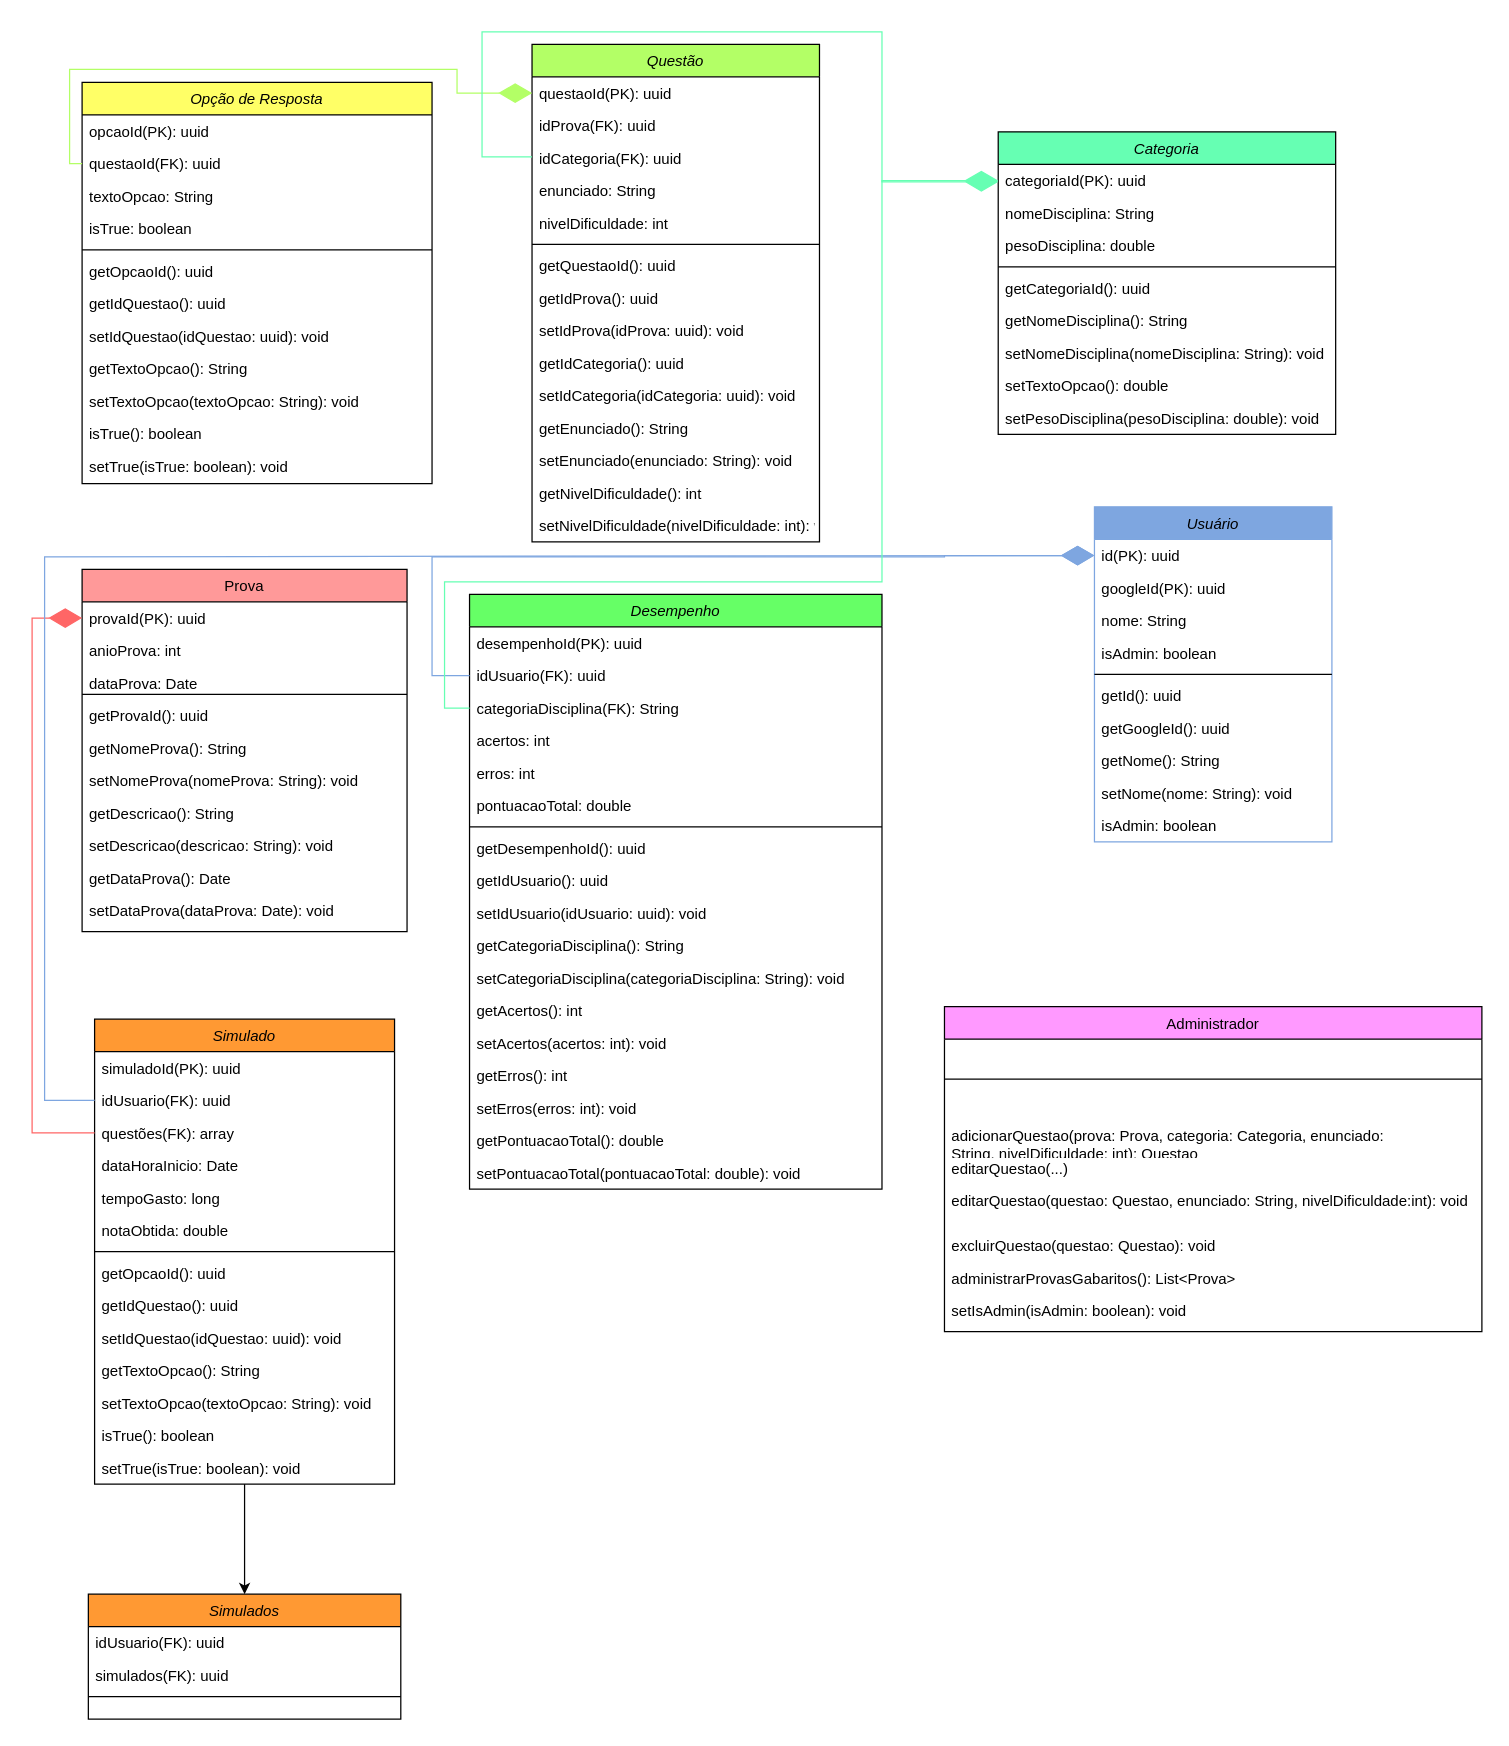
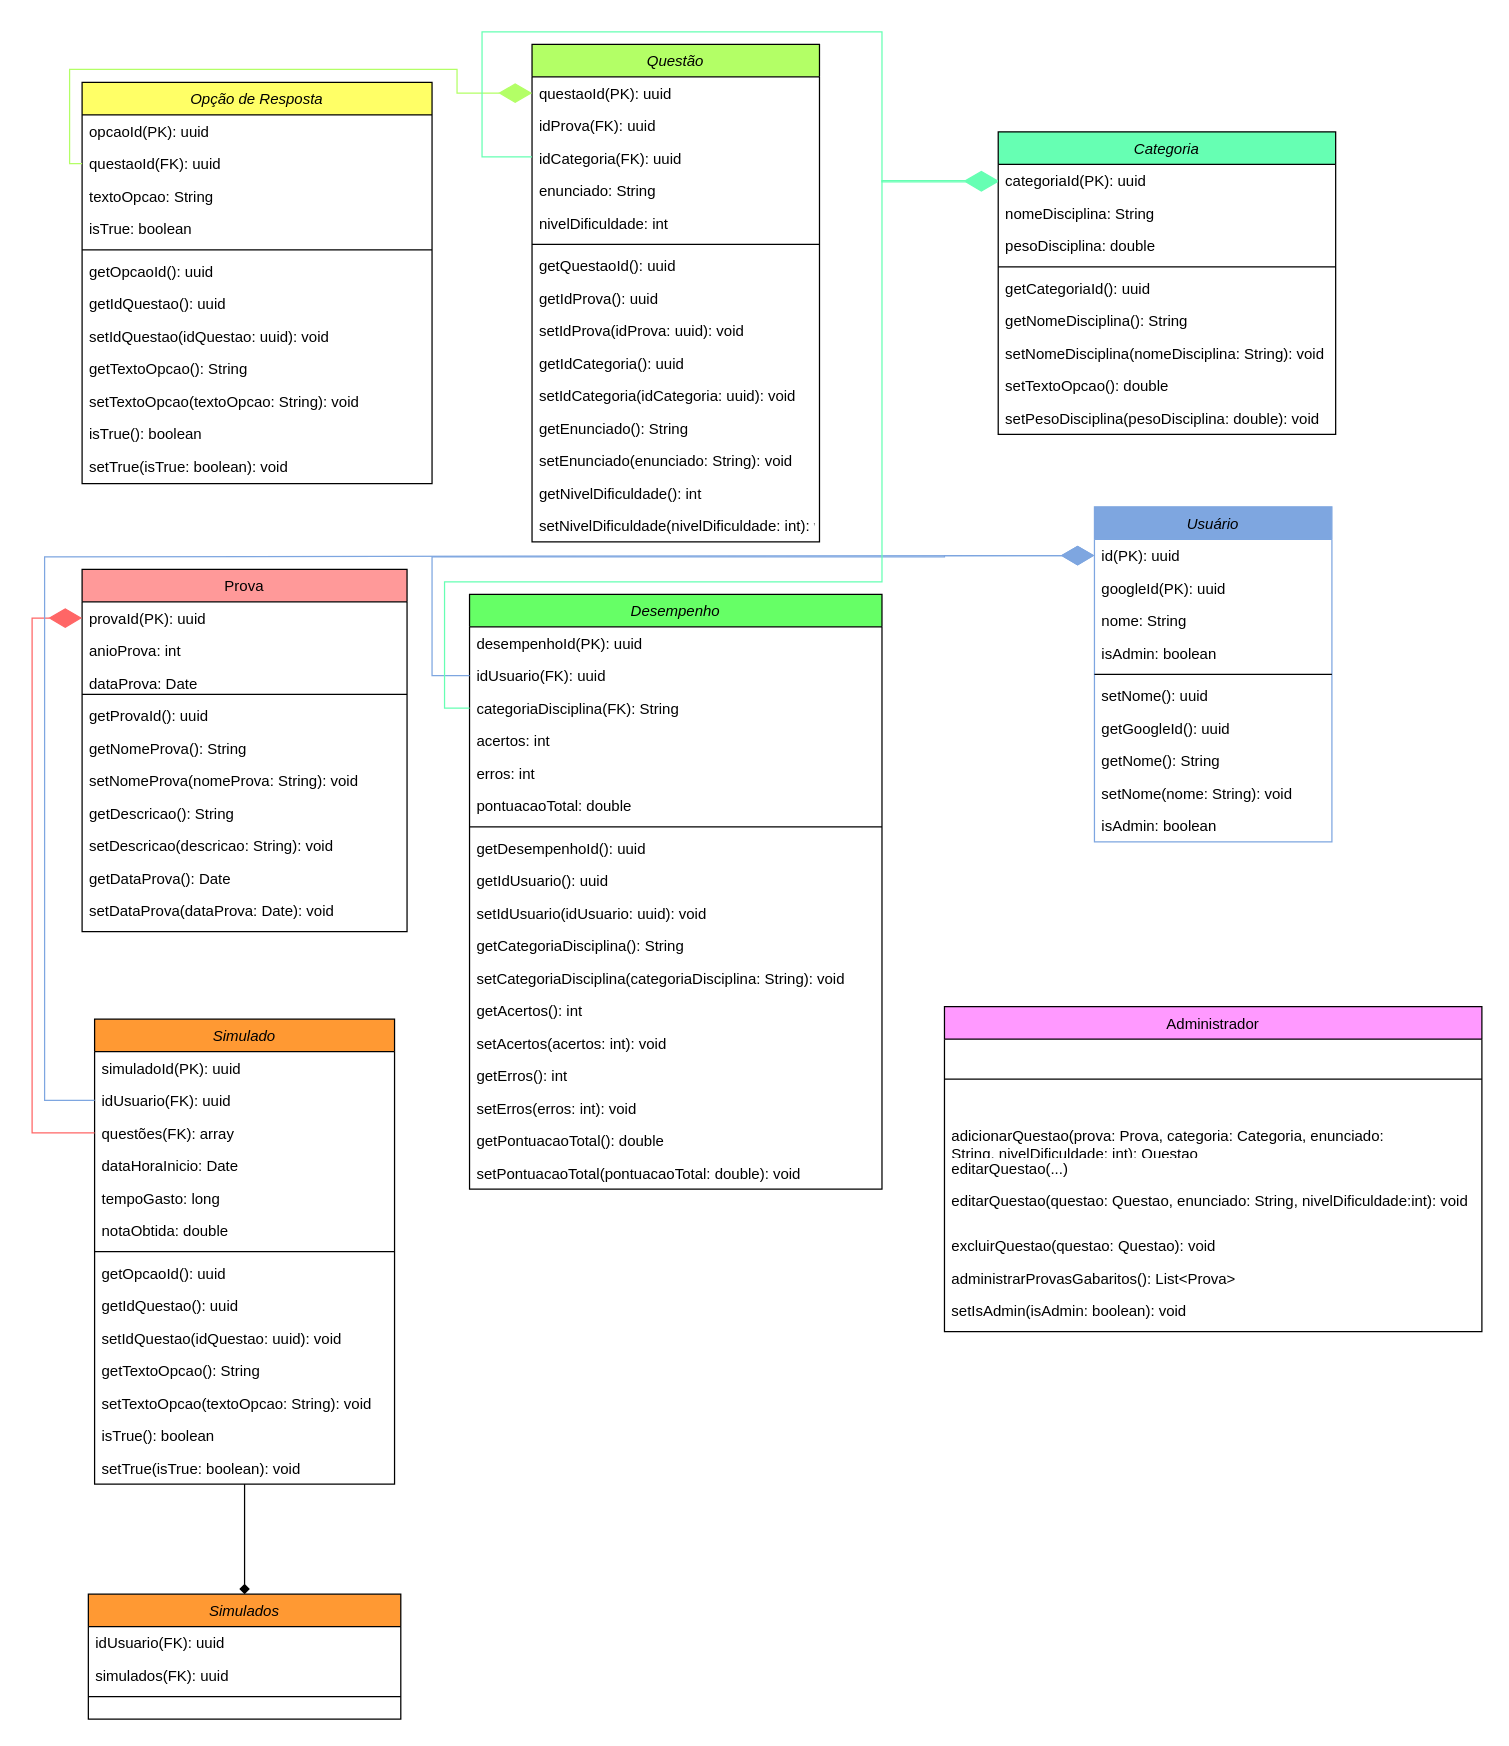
node "getId(): uuid": label "getId(): uuid" -> "setNome(): uuid"
edge "Simulado" -> "Simulados": arrowhead classic -> diamond
